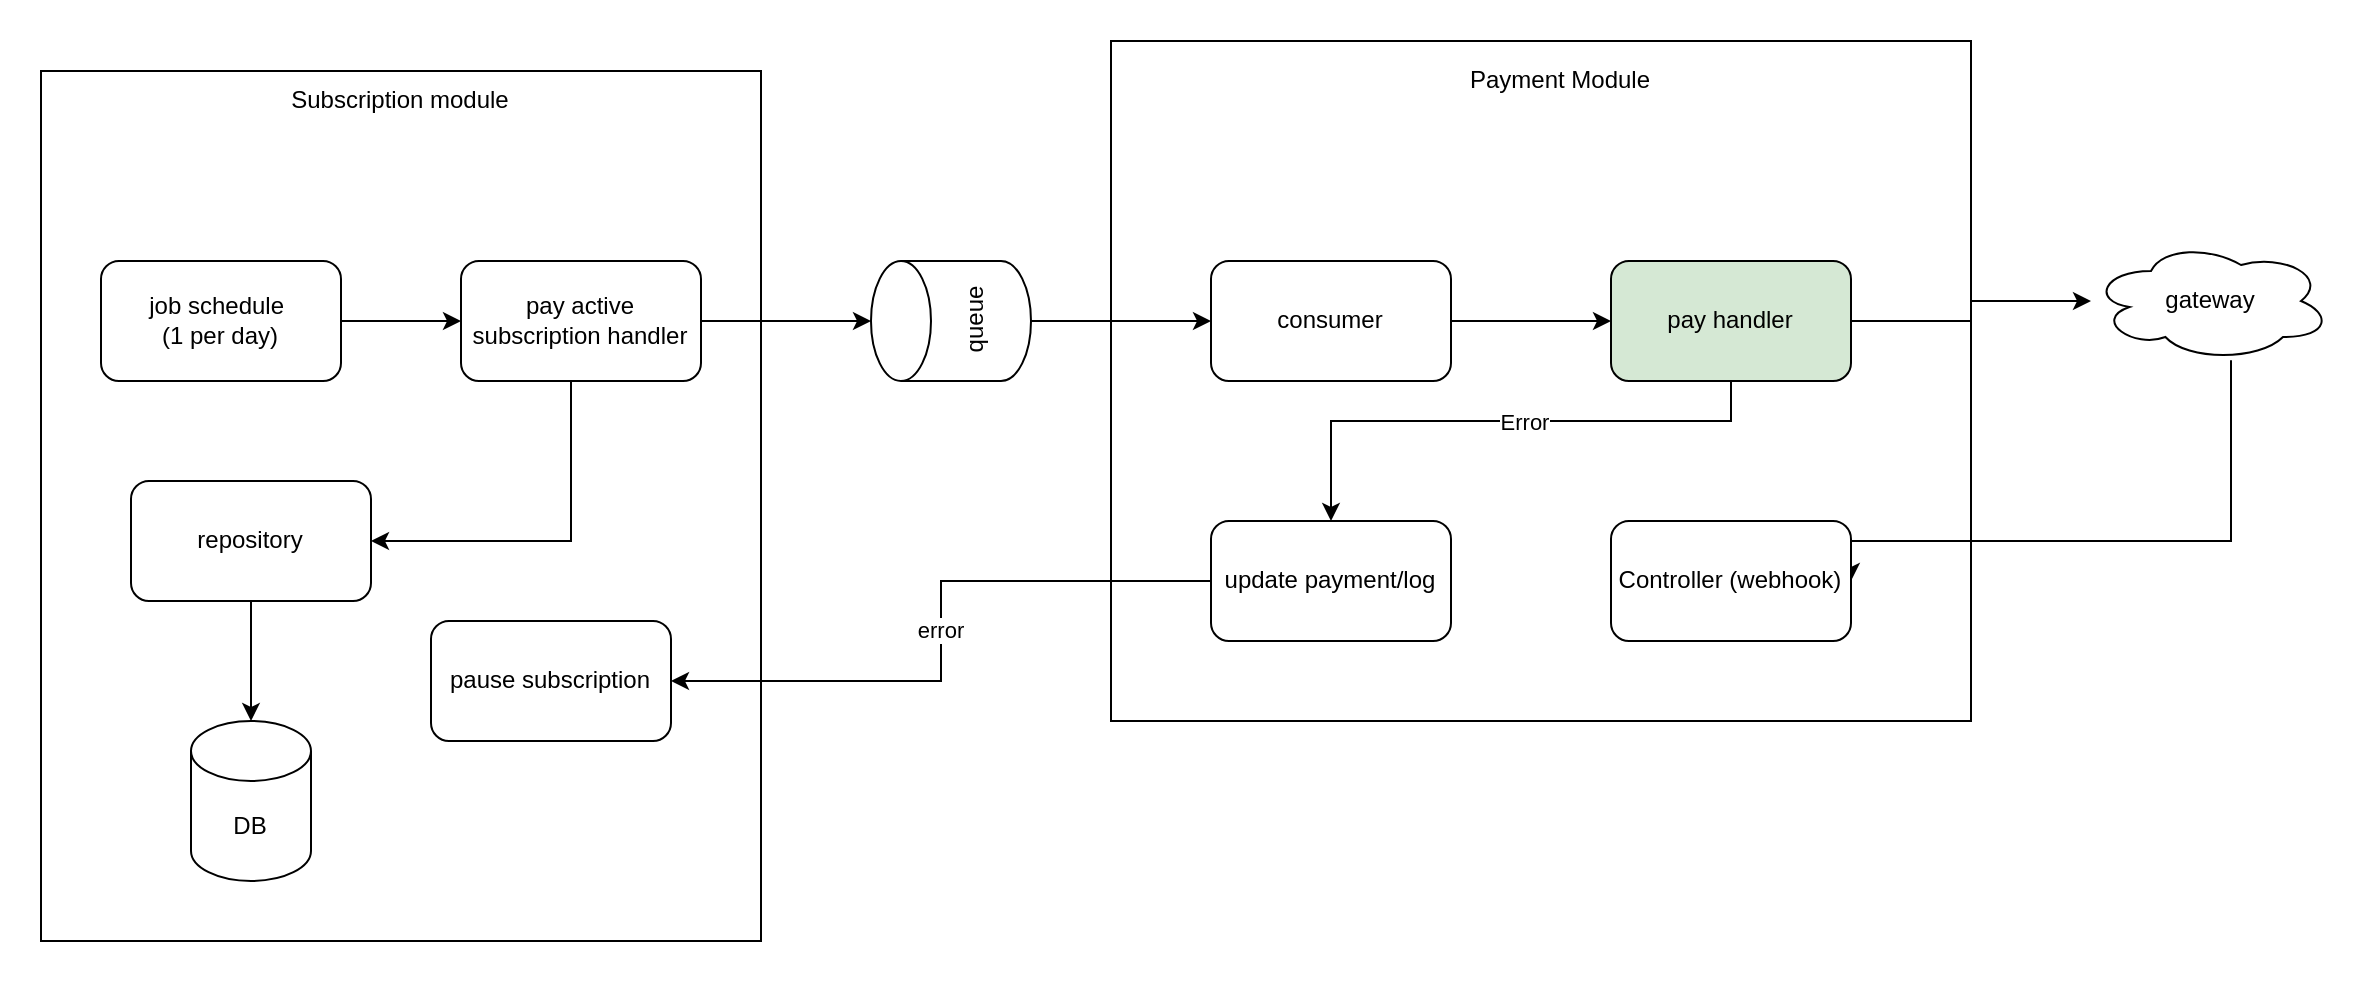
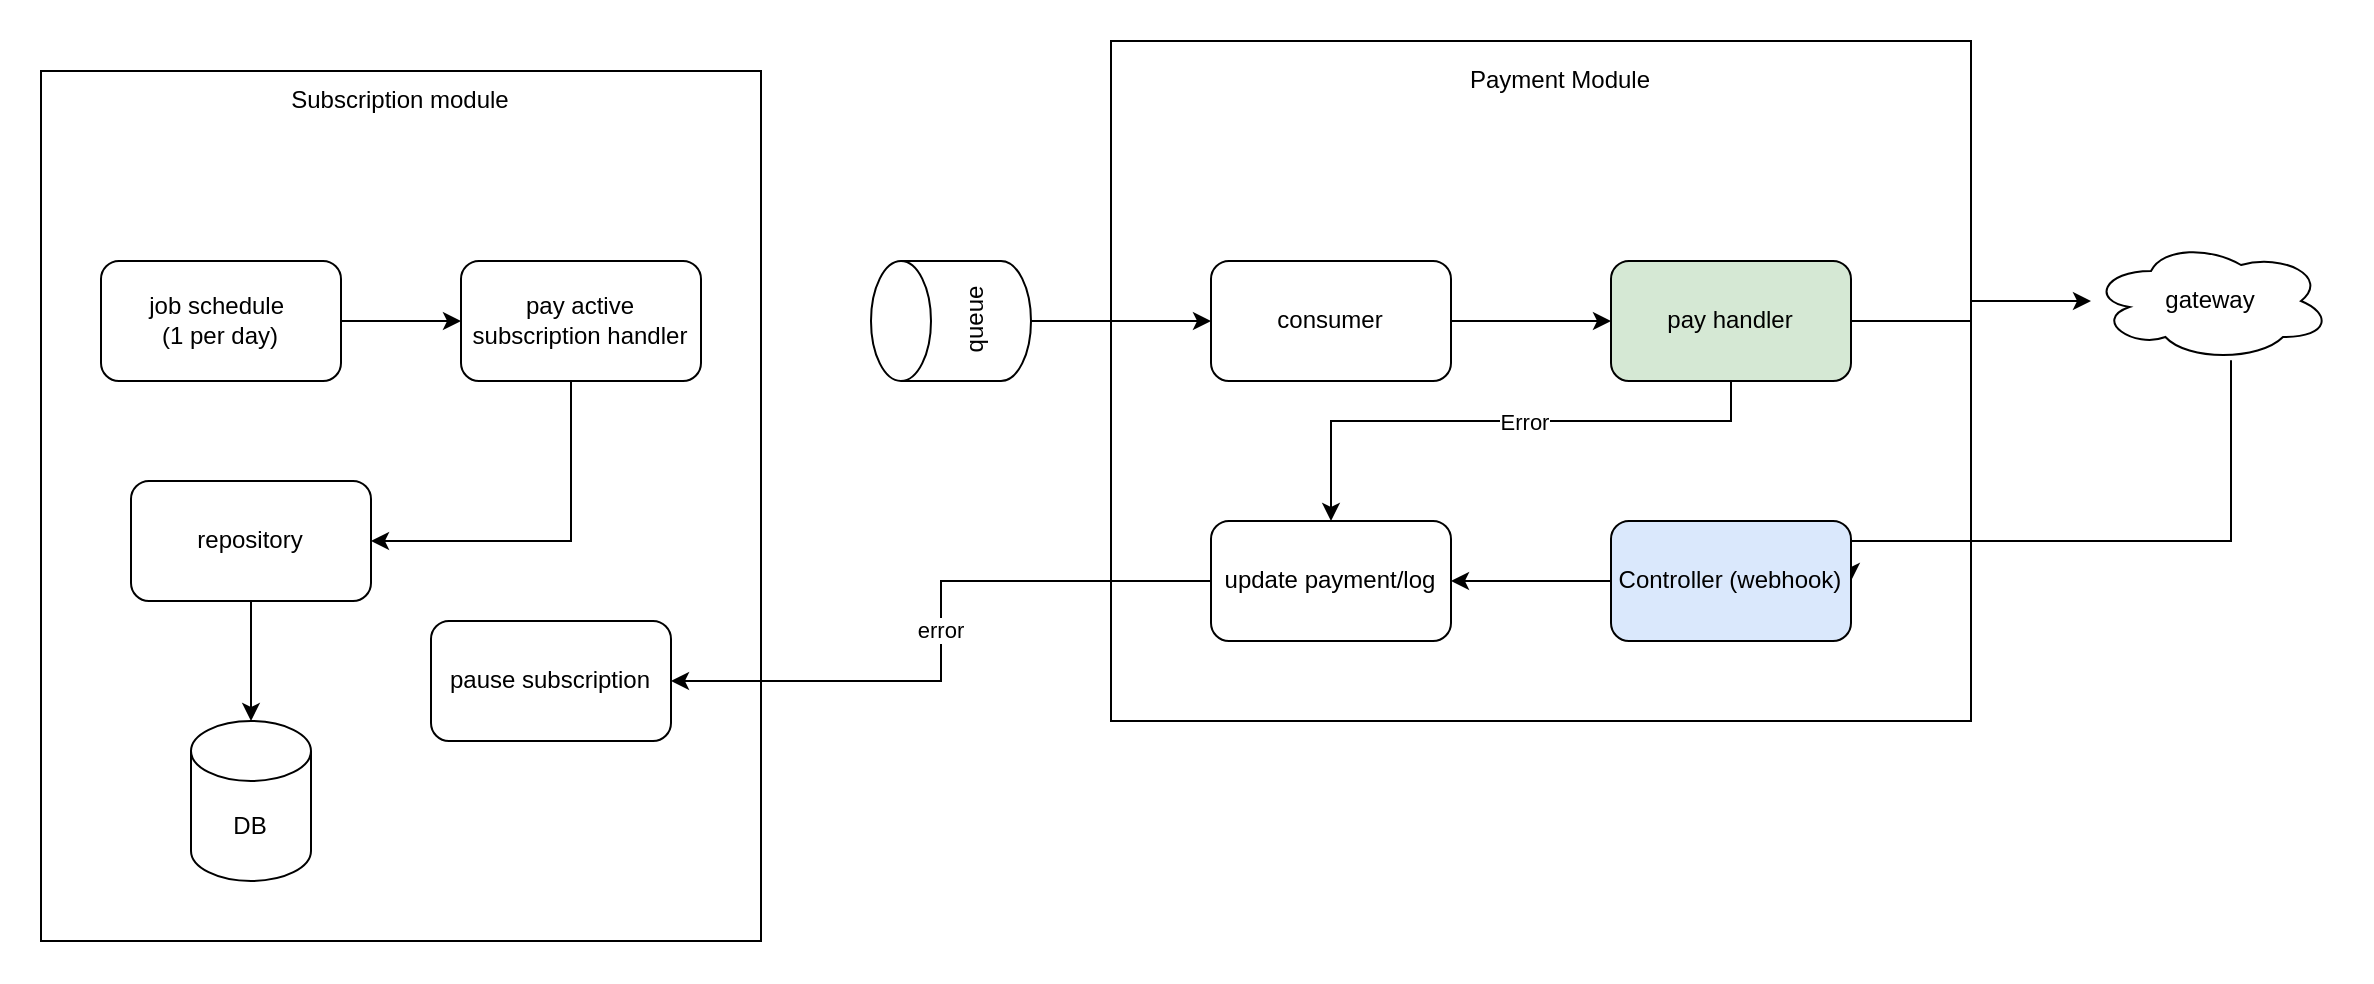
edge "pay active subscription handler" -> "queue": removed
edge "Controller (webhook)" -> "update payment/log": added
node "Controller (webhook)": fillcolor #ffffff -> #dae8fc
